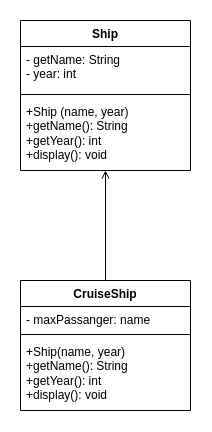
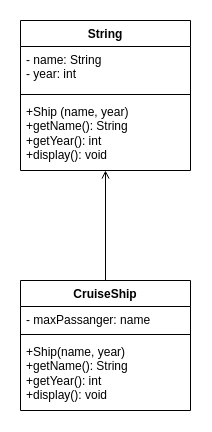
node "Ship": label "Ship" -> "String"
node "- getName: String - year: int": label "- getName: String - year: int" -> "- name: String - year: int"
